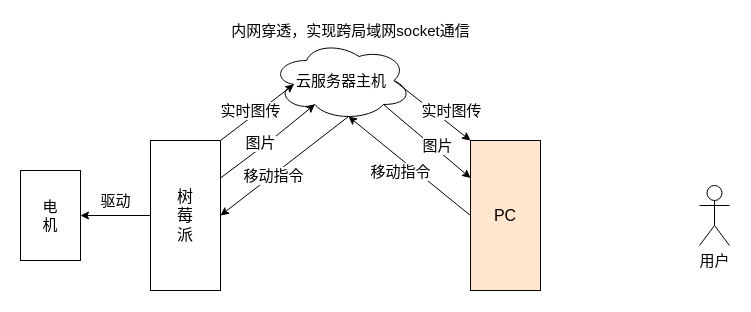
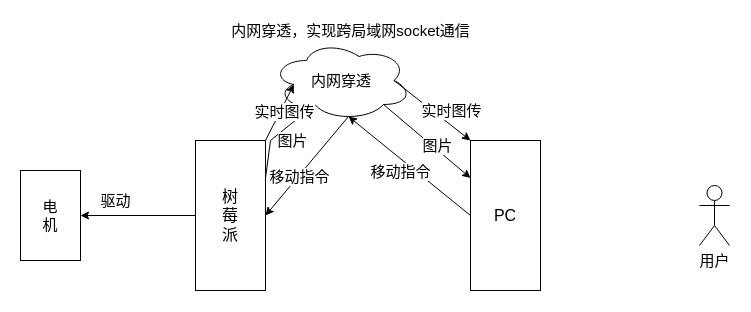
node "云服务器主机": label "云服务器主机" -> "内网穿透"
node "树莓派": moved (186, 216) -> (231, 216)
node "PC": fillcolor #ffe6cc -> #ffffff
